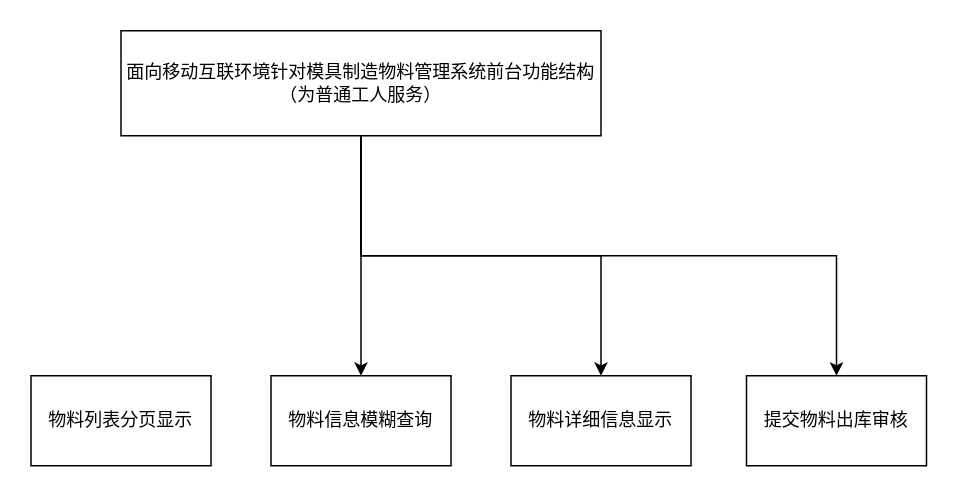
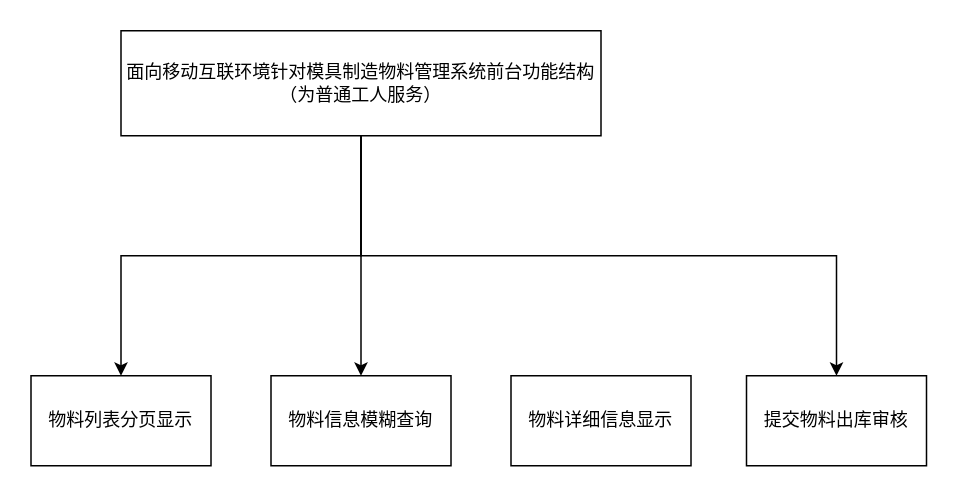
edge "面向移动互联环境针对模具制造物料管理系统前台功能结构（为普通工人服务）" -> "物料列表分页显示": added
edge "面向移动互联环境针对模具制造物料管理系统前台功能结构（为普通工人服务）" -> "物料详细信息显示": removed
